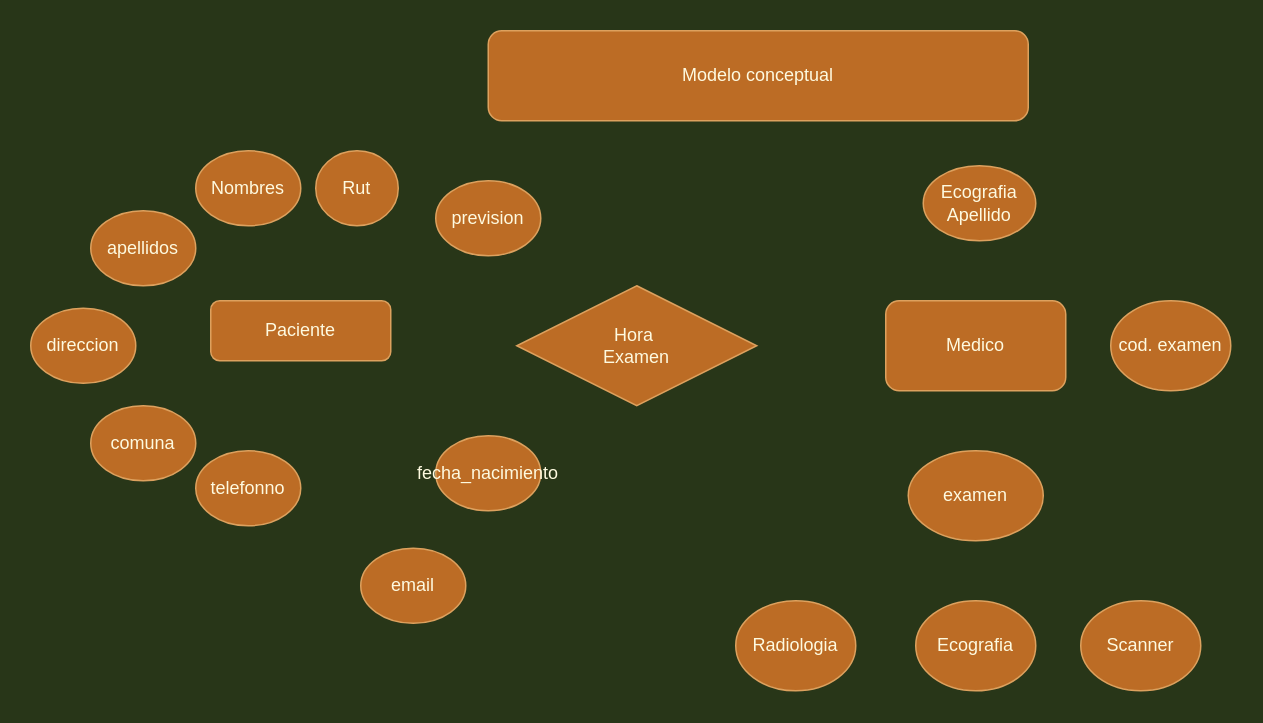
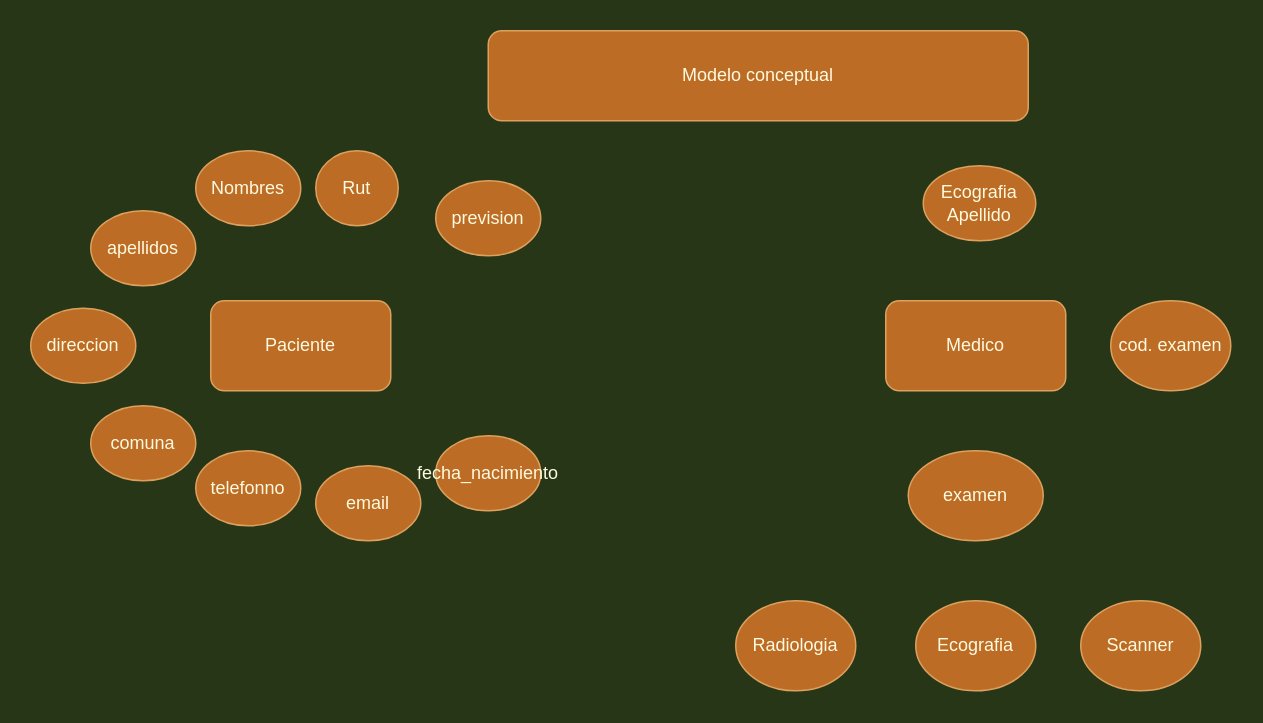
node "Paciente": size 180x60 -> 180x90
node "Hora Examen": removed
node "email": moved (413, 586) -> (368, 503)
